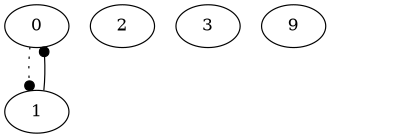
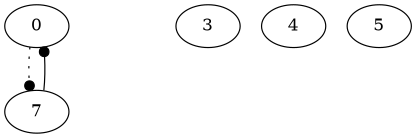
node "2": removed
node "9": label "9" -> "4"
node "5": added
node "1": label "1" -> "7"
